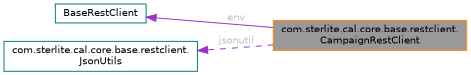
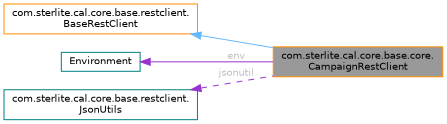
node "BaseRestClient": label "BaseRestClient" -> "Environment"
node "com.sterlite.cal.core.base.restclient. BaseRestClient": added
node "com.sterlite.cal.core.base.restclient. CampaignRestClient": label "com.sterlite.cal.core.base.restclient. CampaignRestClient" -> "com.sterlite.cal.core.base.core. CampaignRestClient"
